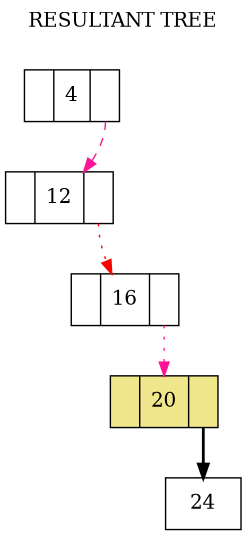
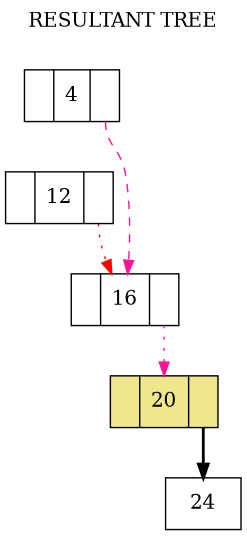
edge "4" -> "12": now "4" -> "16"
